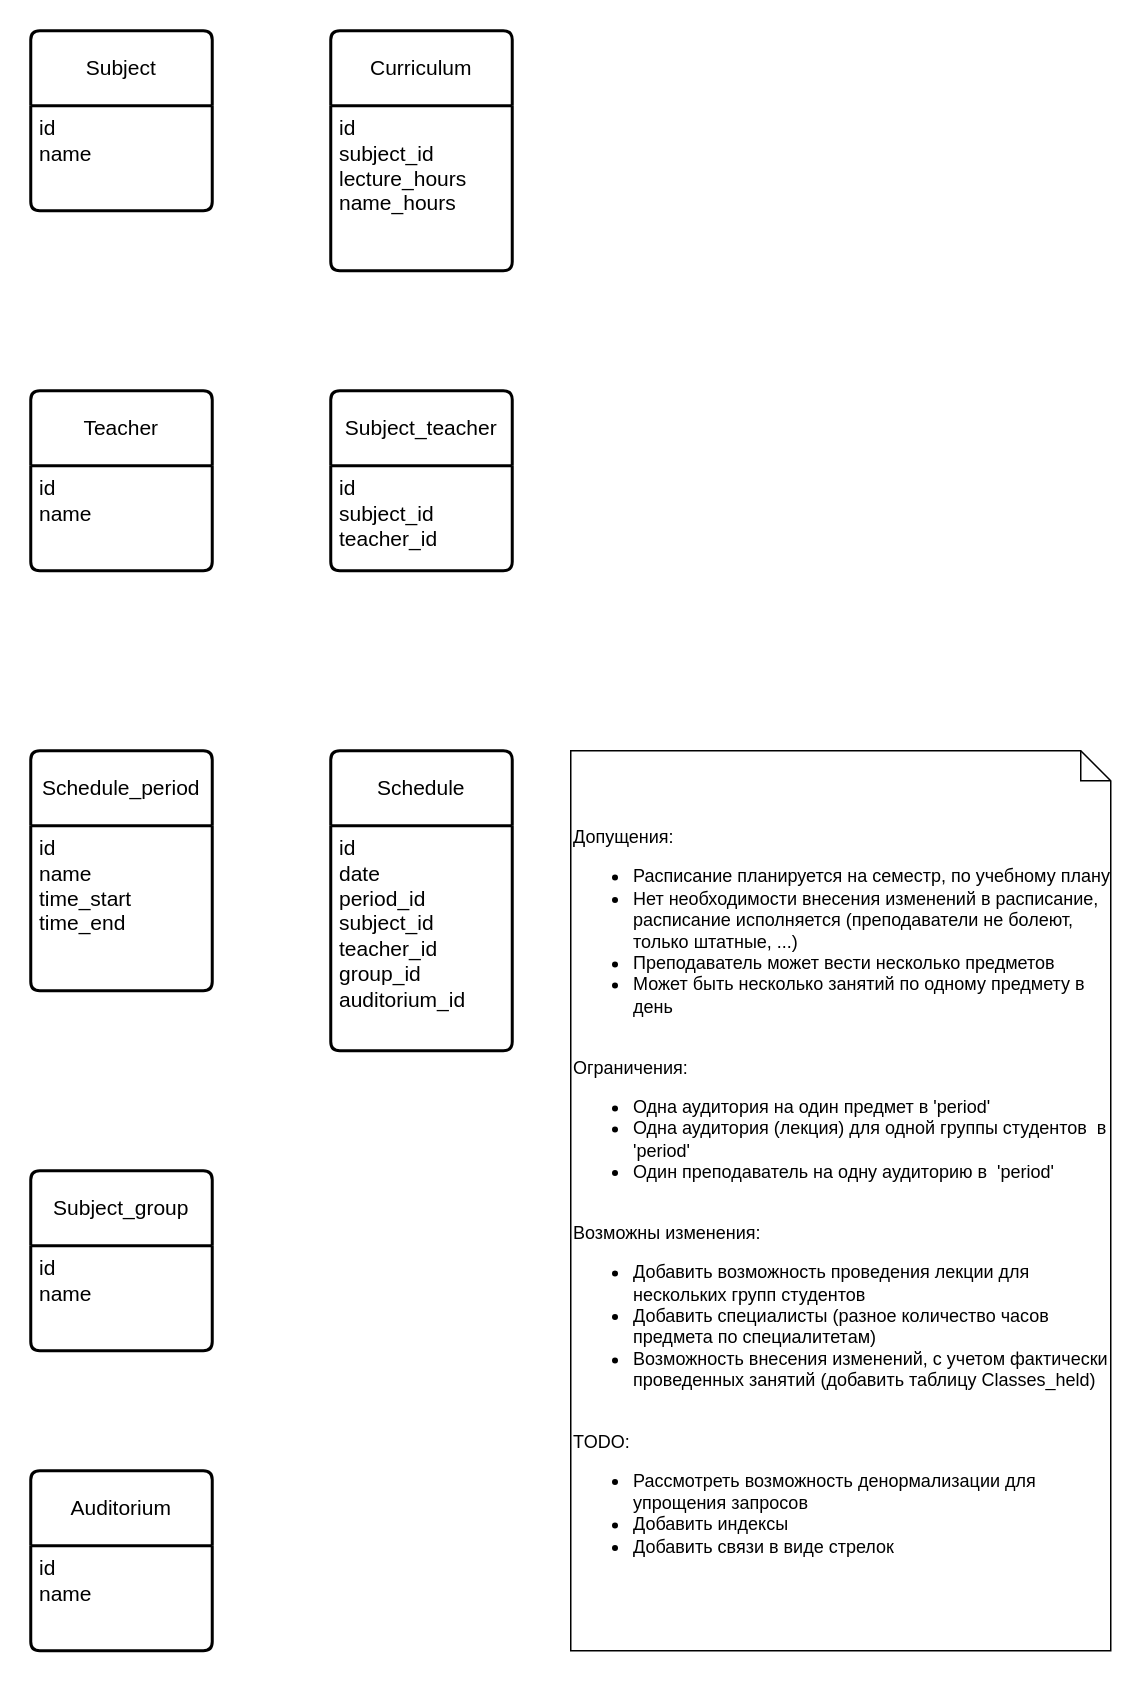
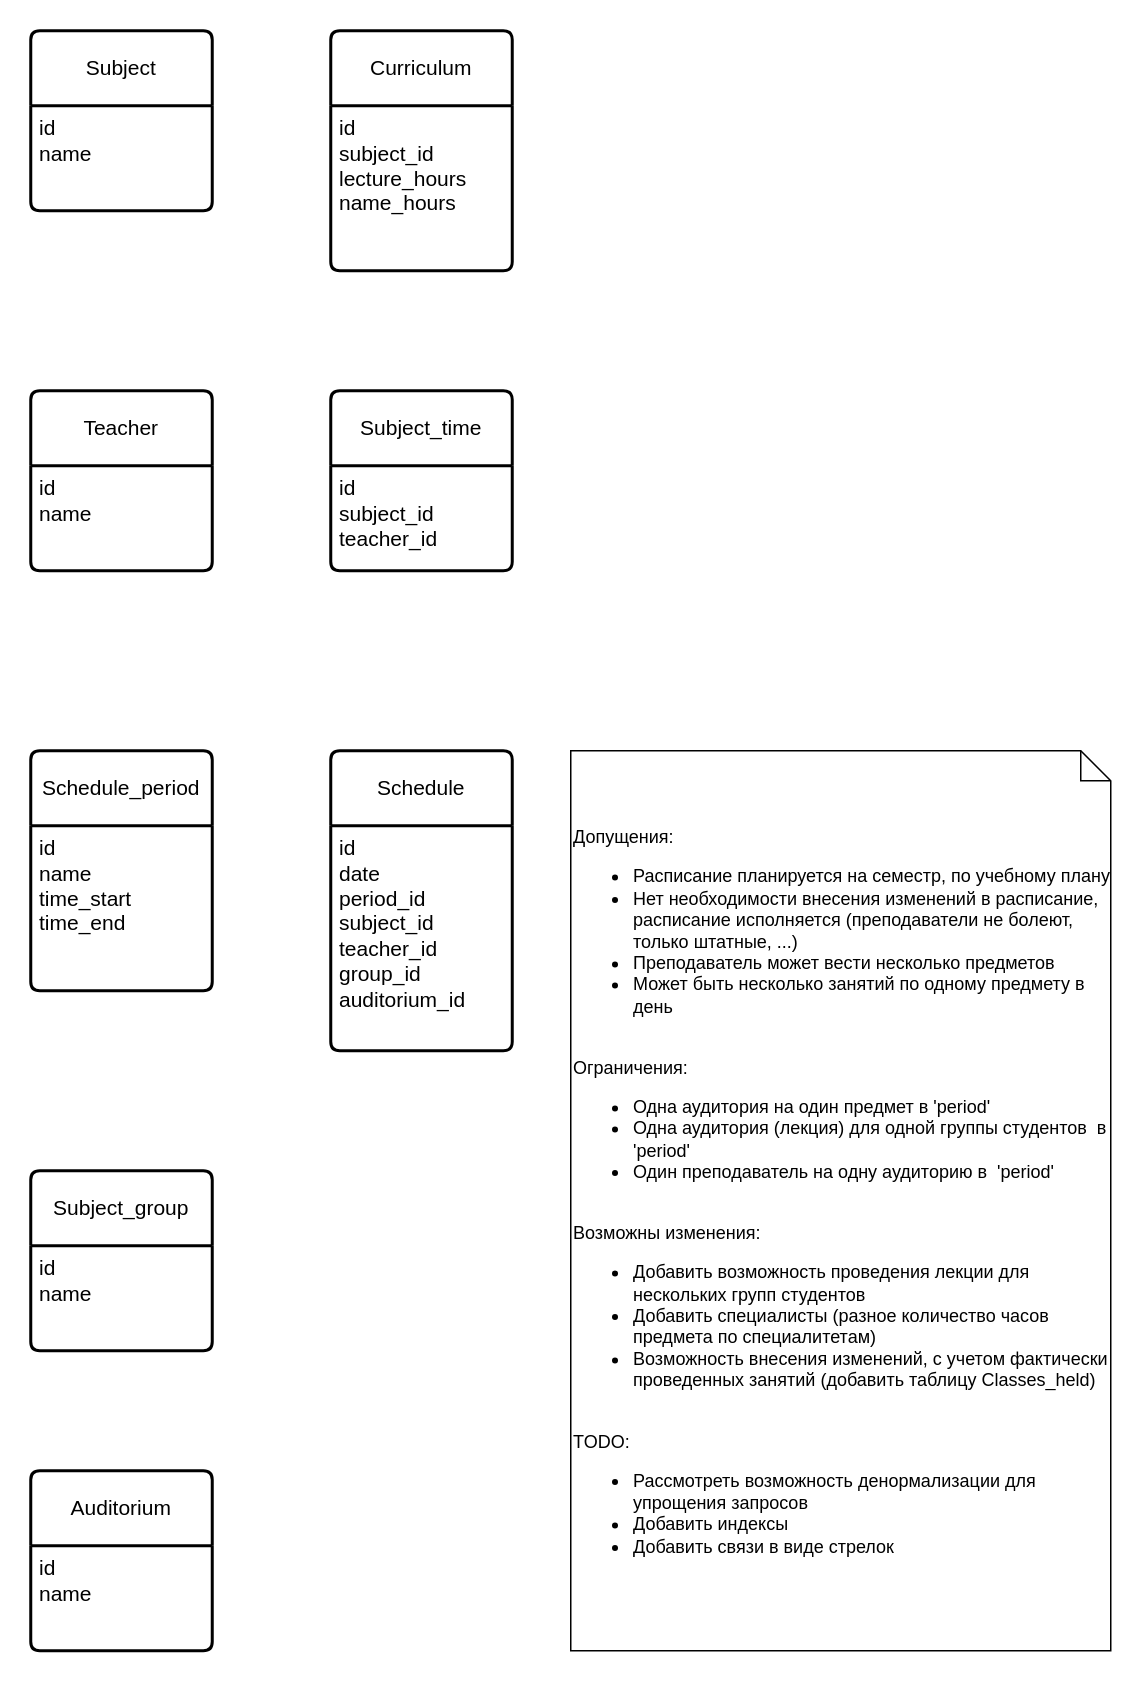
node "Subject_teacher": label "Subject_teacher" -> "Subject_time"
